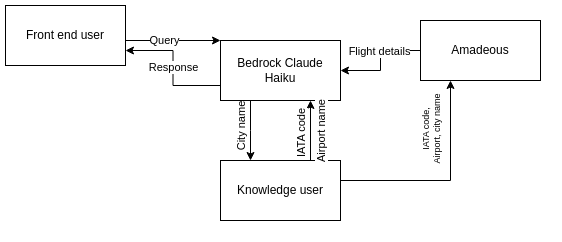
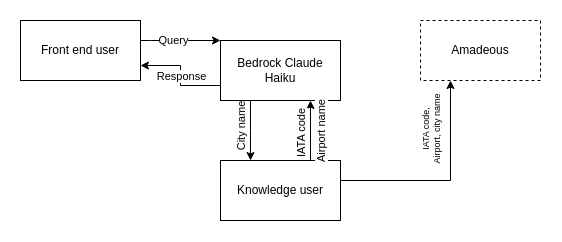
node "Front end user": moved (66, 36) -> (81, 51)
node "Amadeous": style solid -> dashed
edge "Amadeous" -> "Bedrock Claude Haiku": removed, label "Flight details"
